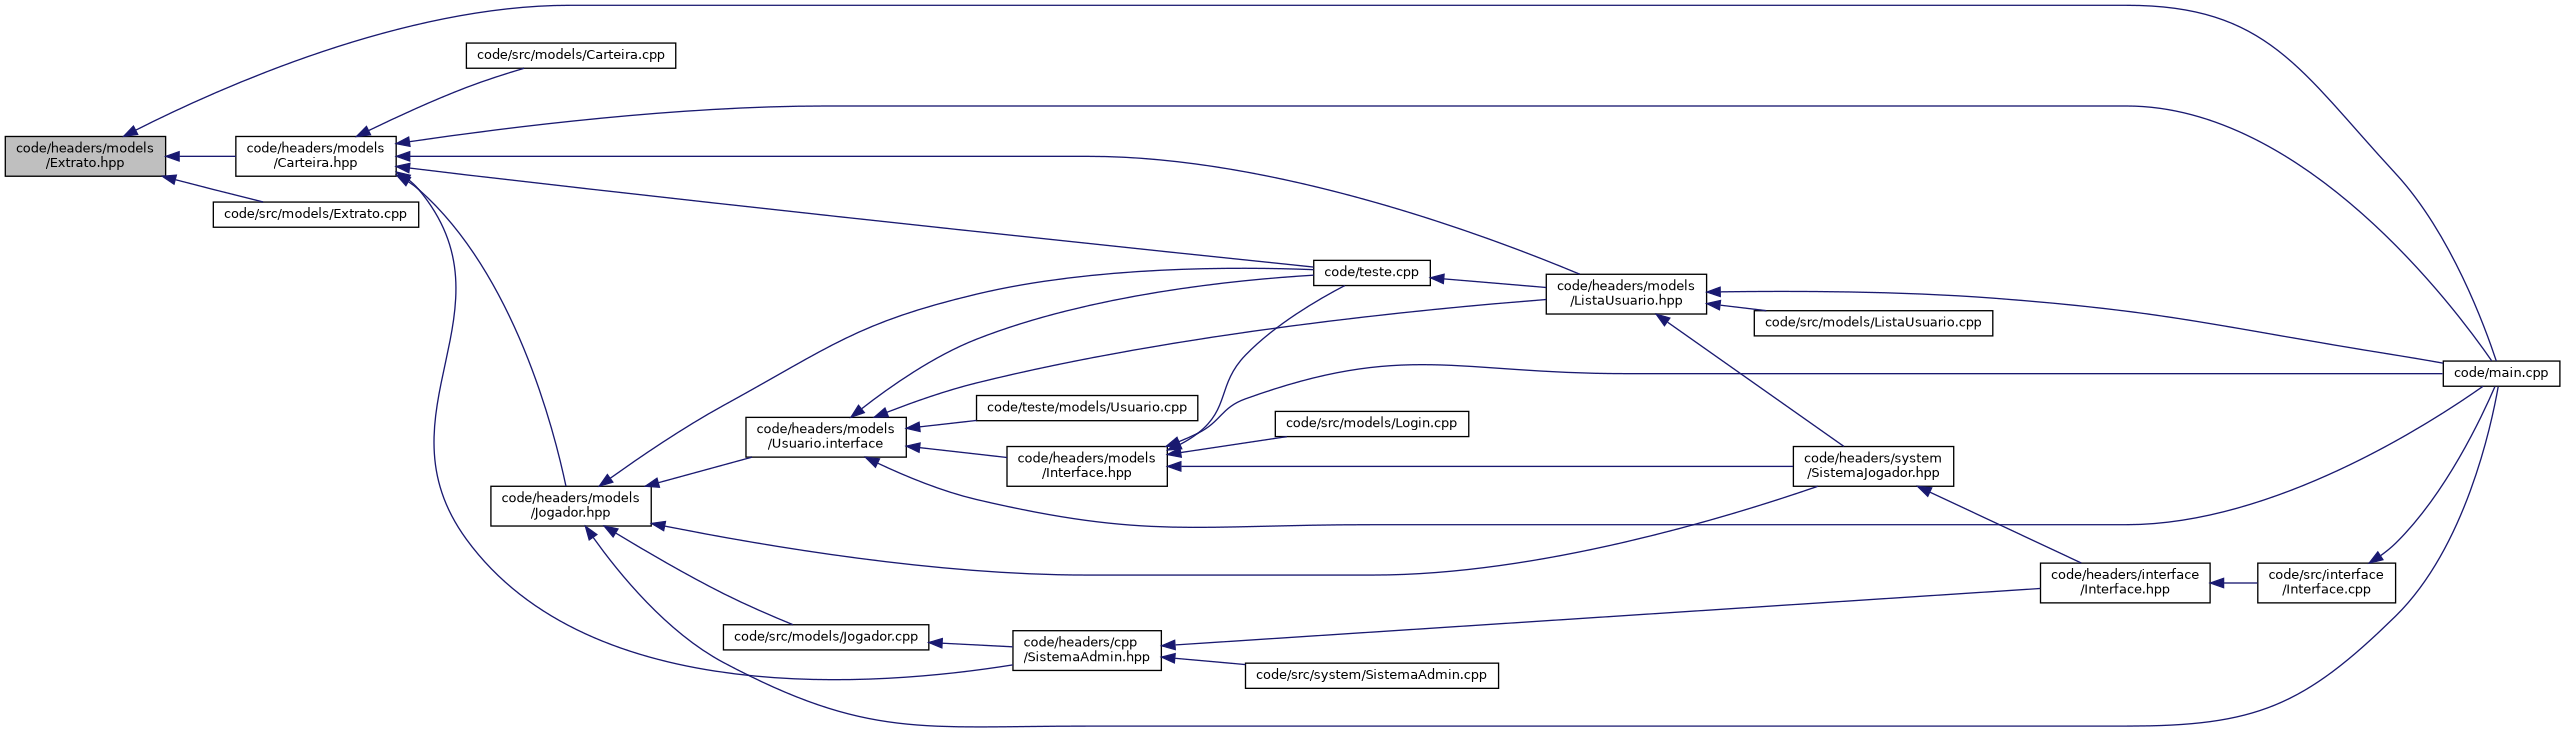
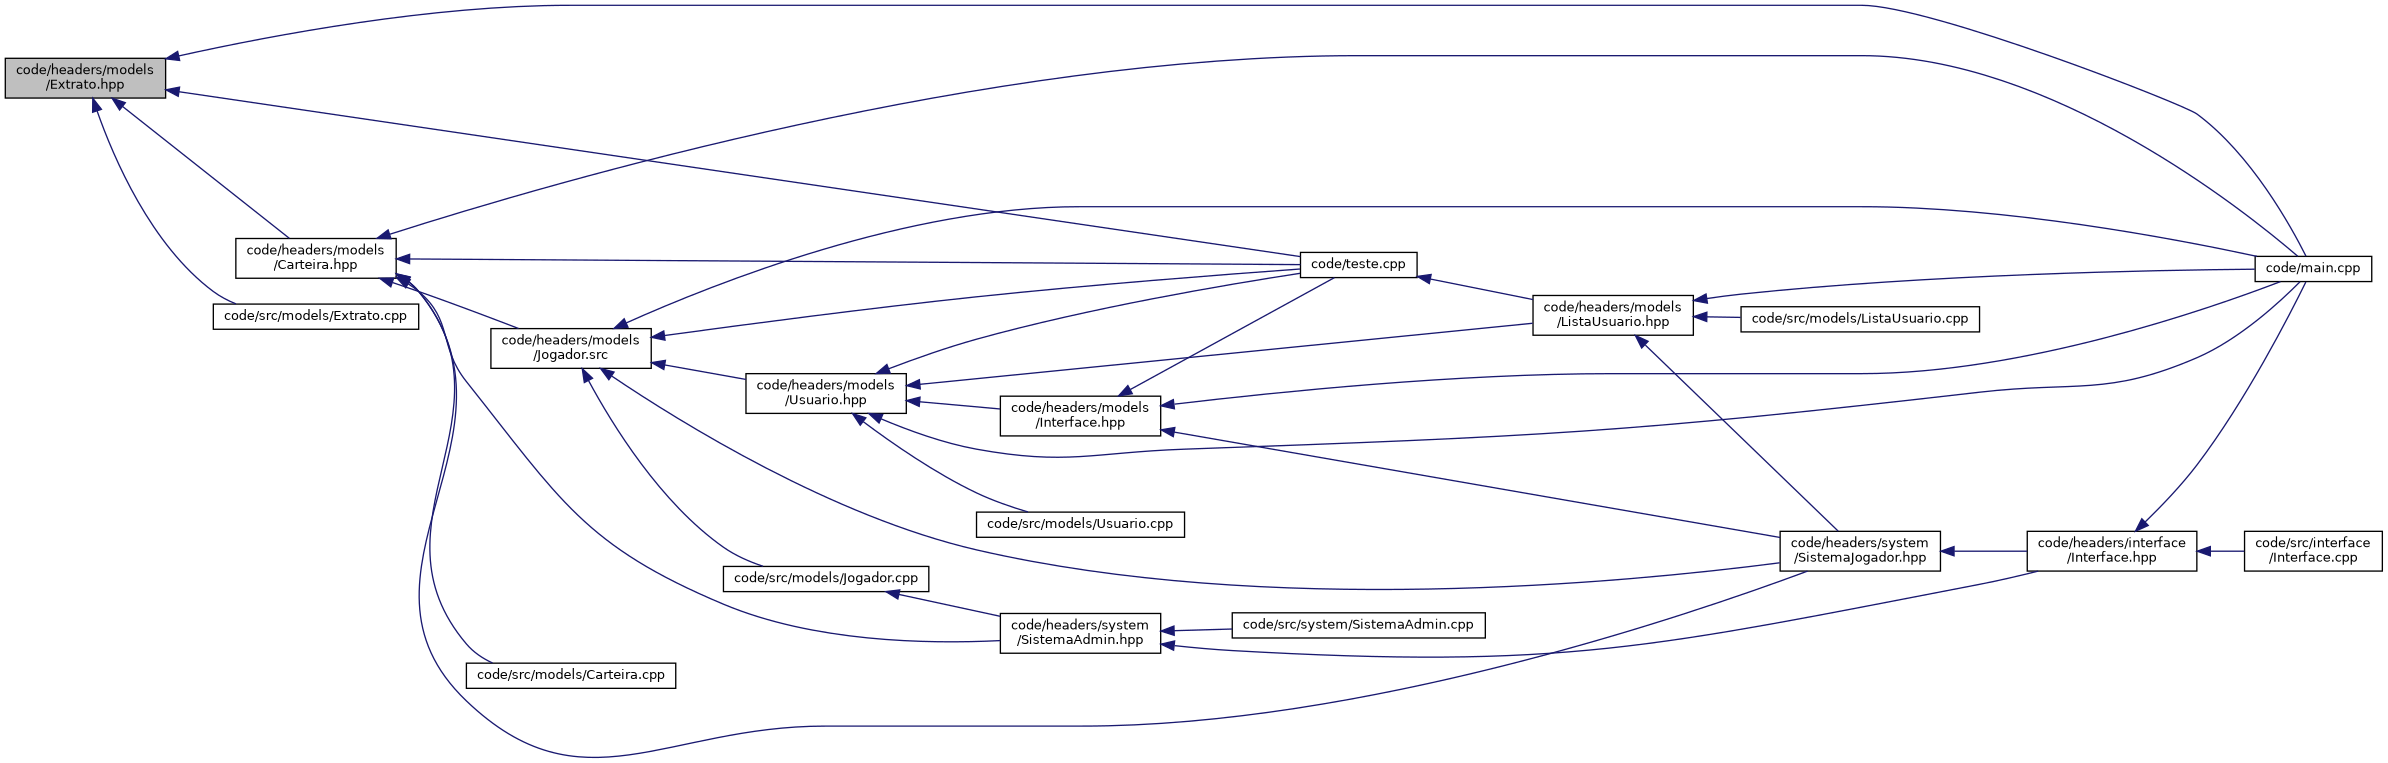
edge "code/headers/models /ListaUsuario.hpp" -> "code/headers/models /Carteira.hpp": now "code/headers/system /SistemaJogador.hpp" -> "code/headers/models /Carteira.hpp"
edge "code/teste.cpp" -> "code/headers/models /Extrato.hpp": added
node "code/teste/models/Usuario.cpp": label "code/teste/models/Usuario.cpp" -> "code/src/models/Usuario.cpp"
node "code/src/models/Login.cpp": removed
node "code/headers/models /Usuario.interface": label "code/headers/models /Usuario.interface" -> "code/headers/models /Usuario.hpp"
edge "code/main.cpp" -> "code/src/interface /Interface.cpp": now "code/main.cpp" -> "code/headers/interface /Interface.hpp"
node "code/headers/models /Jogador.hpp": label "code/headers/models /Jogador.hpp" -> "code/headers/models /Jogador.src"
node "code/headers/cpp /SistemaAdmin.hpp": label "code/headers/cpp /SistemaAdmin.hpp" -> "code/headers/system /SistemaAdmin.hpp"
